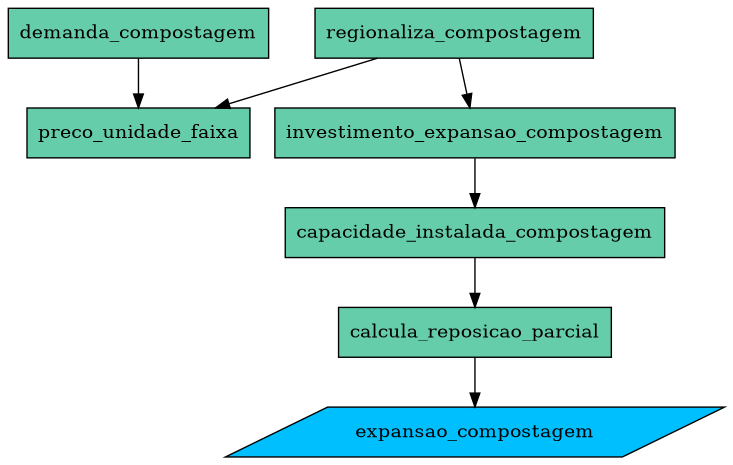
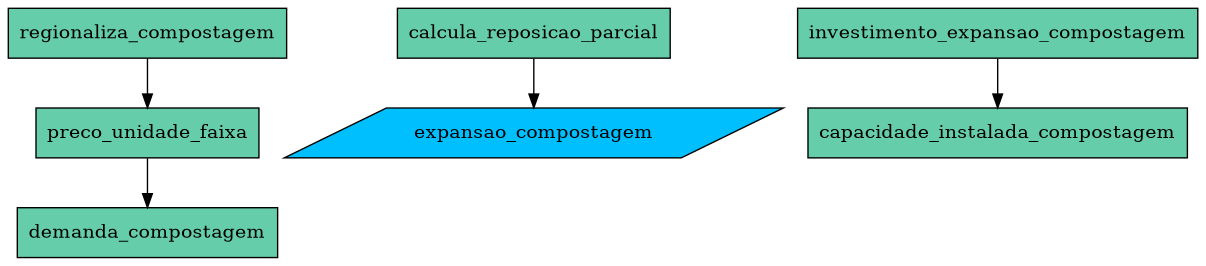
edge "demanda_compostagem" -> "preco_unidade_faixa": reversed
edge "regionaliza_compostagem" -> "investimento_expansao_compostagem": removed
edge "capacidade_instalada_compostagem" -> "calcula_reposicao_parcial": removed
